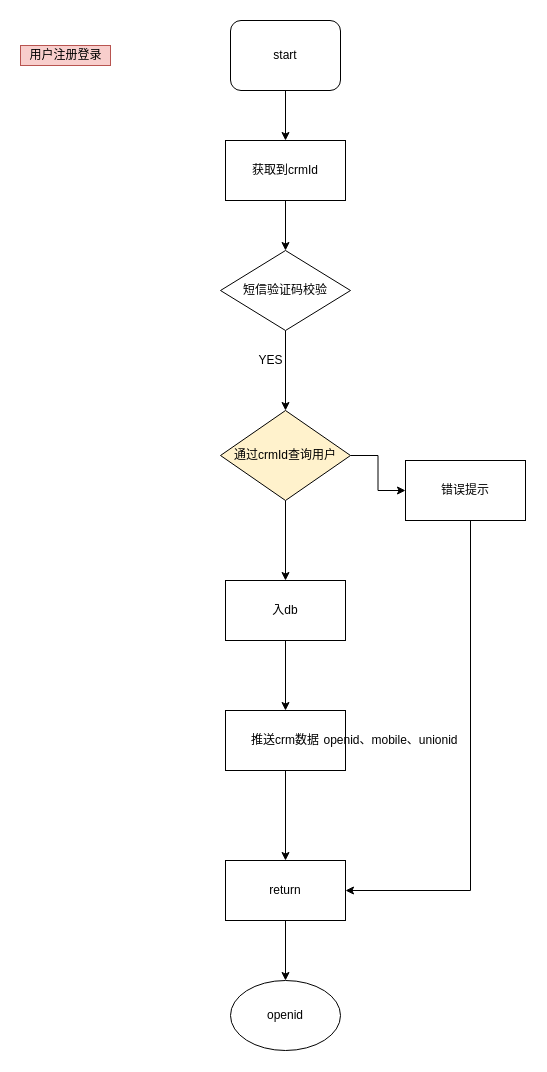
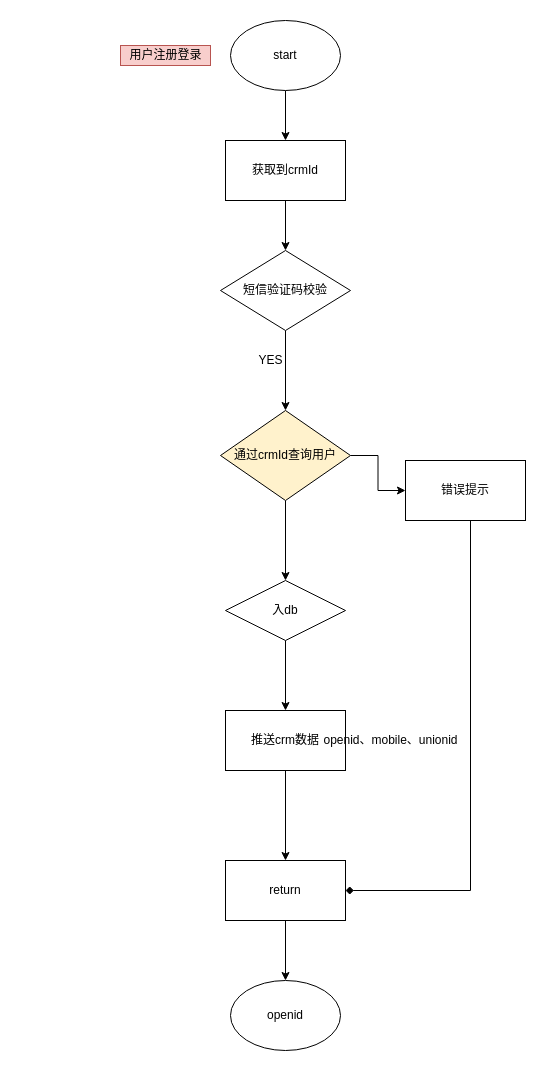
node "用户注册登录": moved (66, 56) -> (166, 56)
node "start": shape rounded rectangle -> ellipse
node "入db": shape rectangle -> diamond
edge "错误提示" -> "return": arrowhead classic -> diamond
